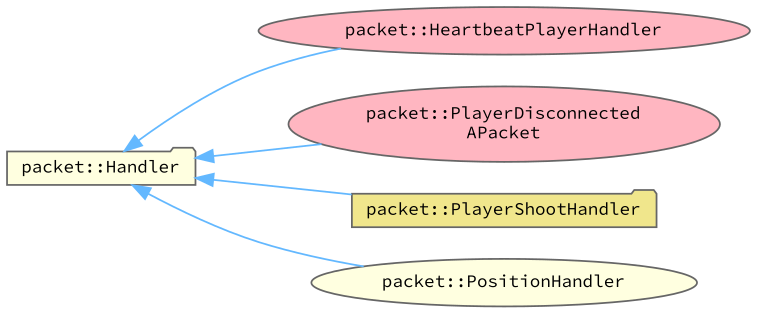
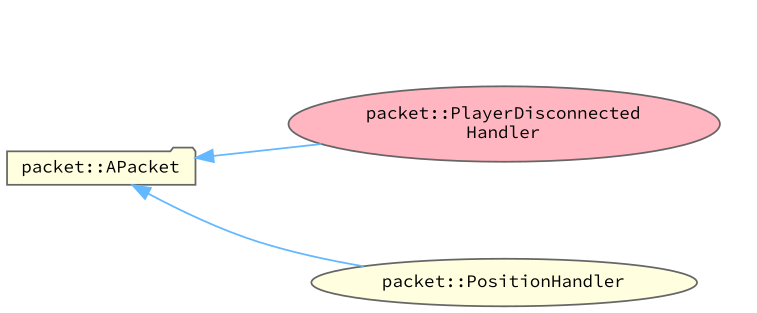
node "packet::HeartbeatPlayerHandler": removed
node "packet::PlayerDisconnected APacket": label "packet::PlayerDisconnected APacket" -> "packet::PlayerDisconnected Handler"
node "packet::Handler": label "packet::Handler" -> "packet::APacket"
node "packet::PlayerShootHandler": removed
